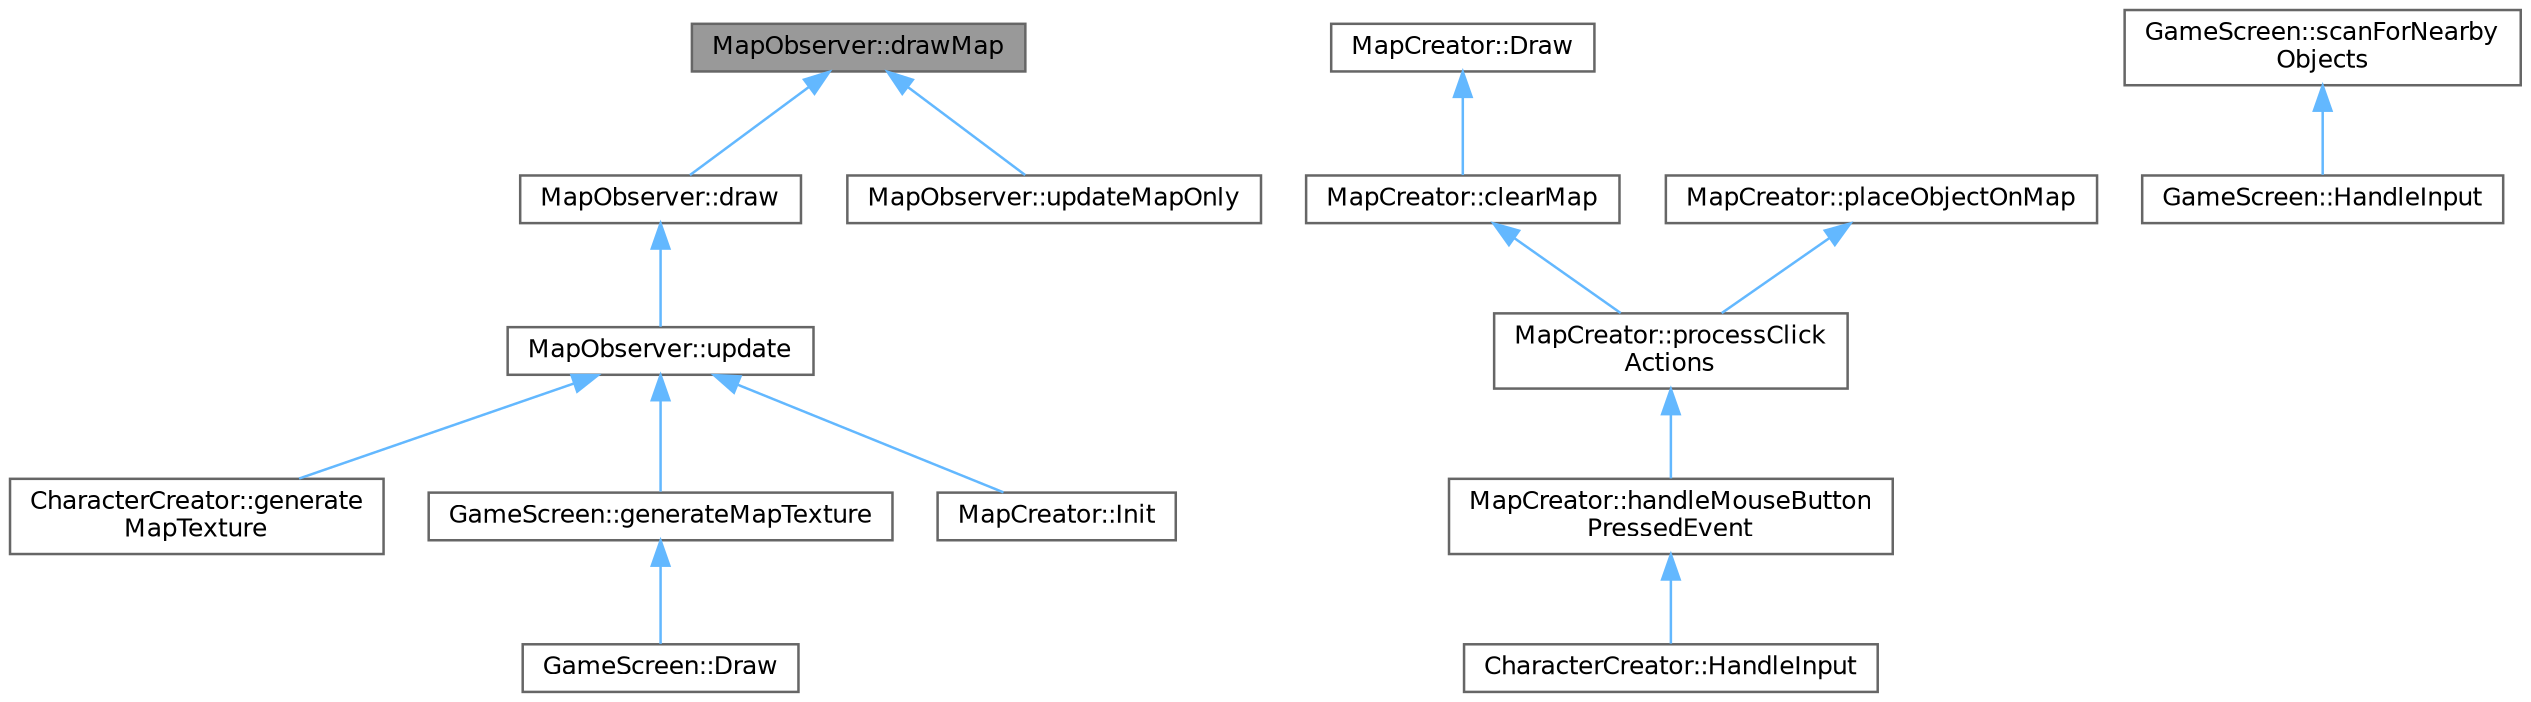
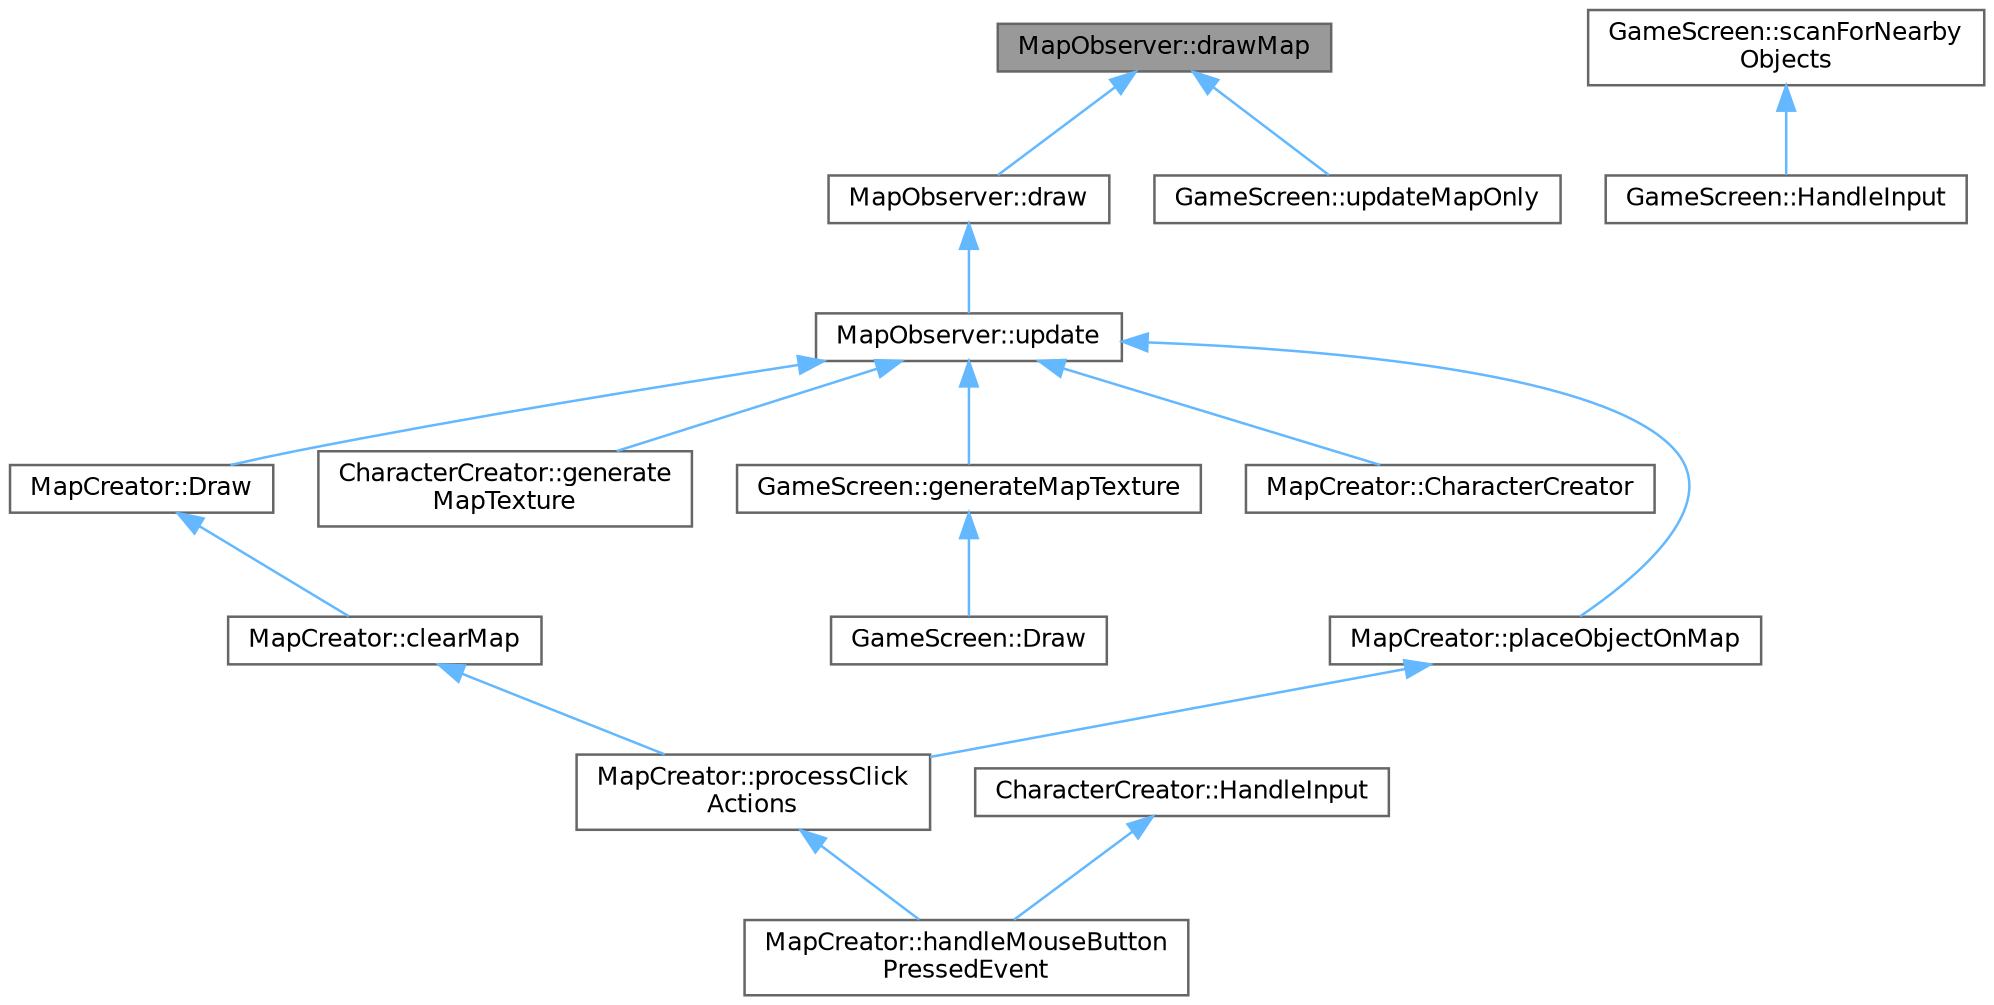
node "MapObserver::updateMapOnly": label "MapObserver::updateMapOnly" -> "GameScreen::updateMapOnly"
edge "MapCreator::placeObjectOnMap" -> "MapObserver::update": added
edge "MapCreator::Draw" -> "MapObserver::update": added
node "MapCreator::Init": label "MapCreator::Init" -> "MapCreator::CharacterCreator"
edge "CharacterCreator::HandleInput" -> "MapCreator::handleMouseButton PressedEvent": reversed
